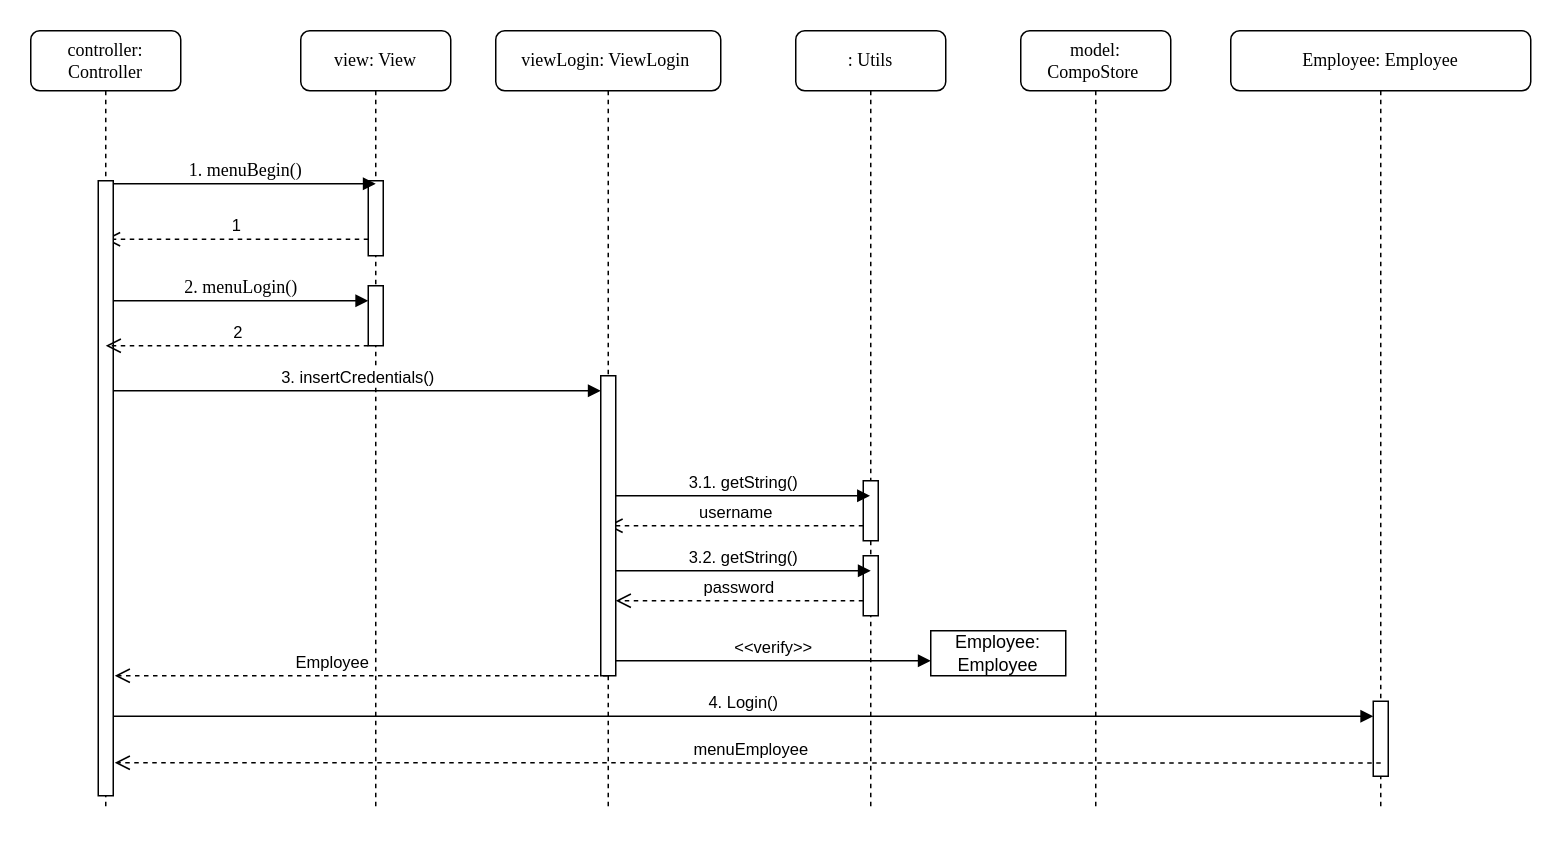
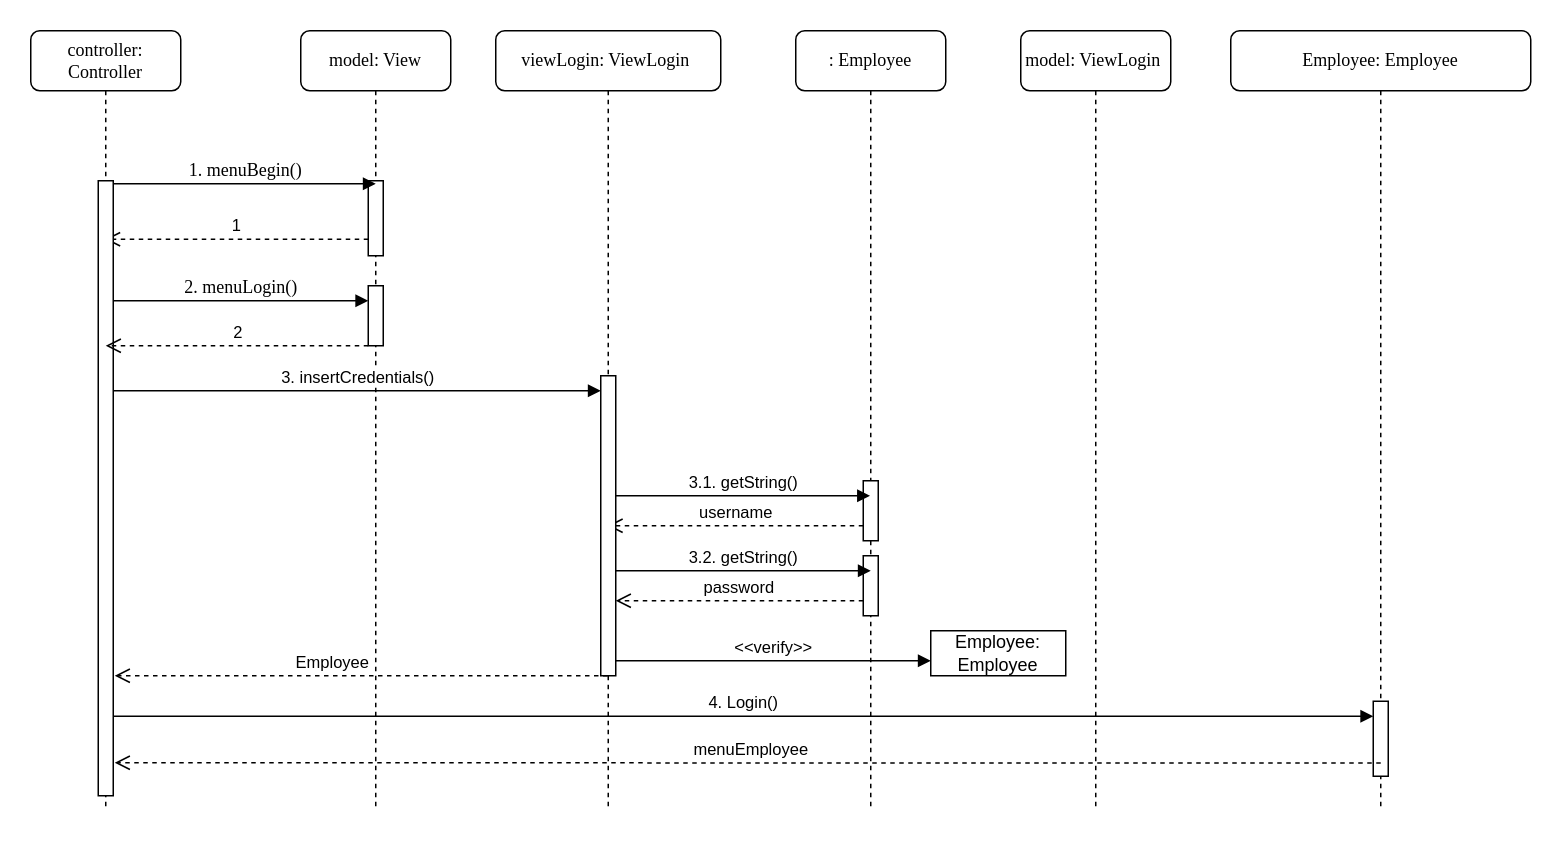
node "view: View": label "view: View" -> "model: View"
node ": Utils": label ": Utils" -> ": Employee"
node "model: CompoStore": label "model: CompoStore" -> "model: ViewLogin"
